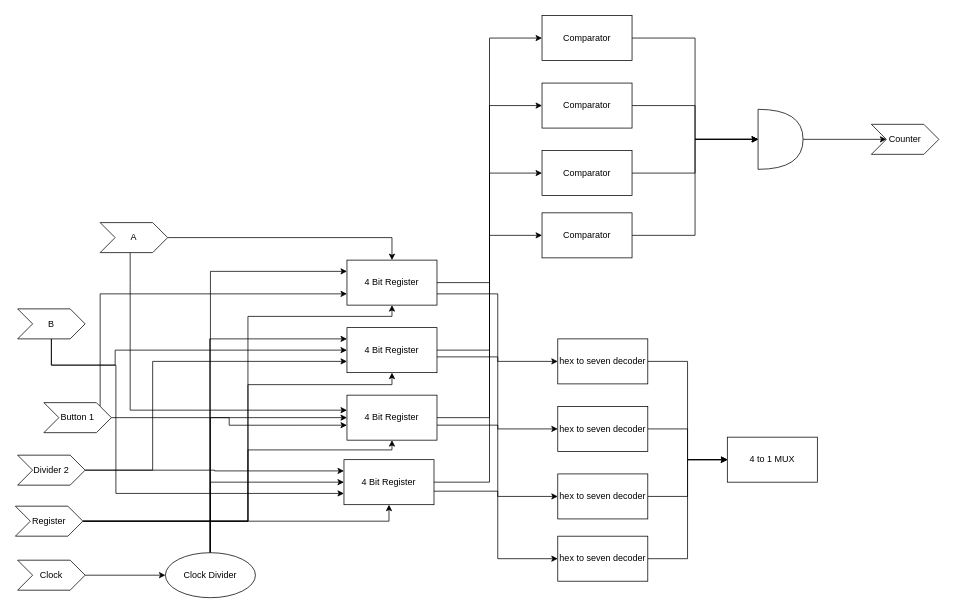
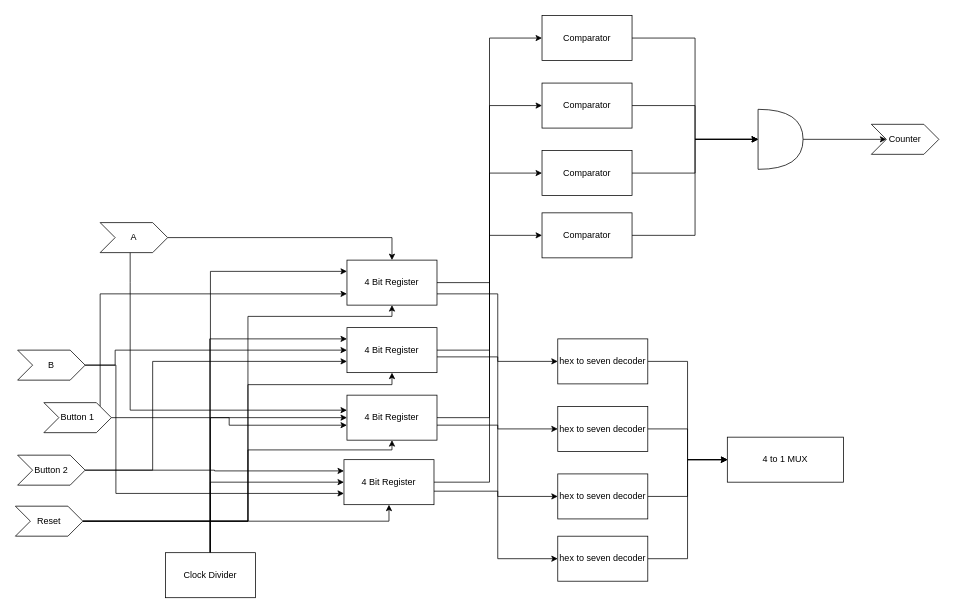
node "B": moved (51, 324) -> (51, 365)
node "4 to 1 MUX": size 90x45 -> 116x45
node "Divider 2": label "Divider 2" -> "Button 2"
node "Register": label "Register" -> "Reset"
node "Clock": removed
edge "Clock" -> "Clock Divider": removed
node "Clock Divider": shape ellipse -> rectangle
